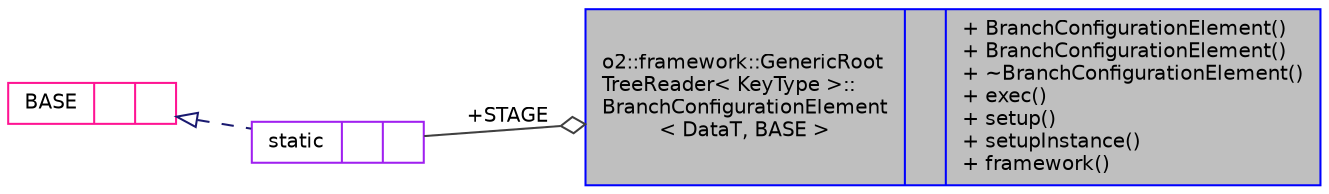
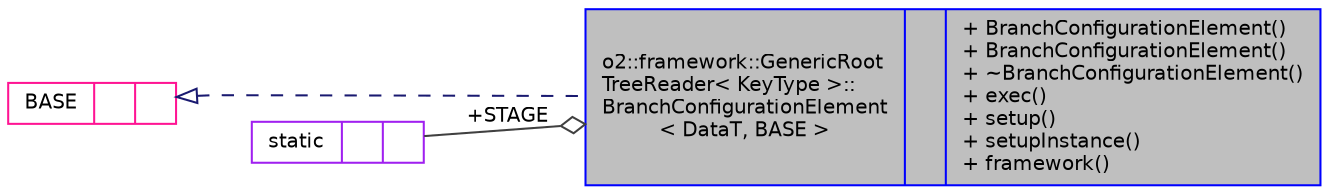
edge "static" -> "BASE": now "o2::framework::GenericRoot" -> "BASE"
